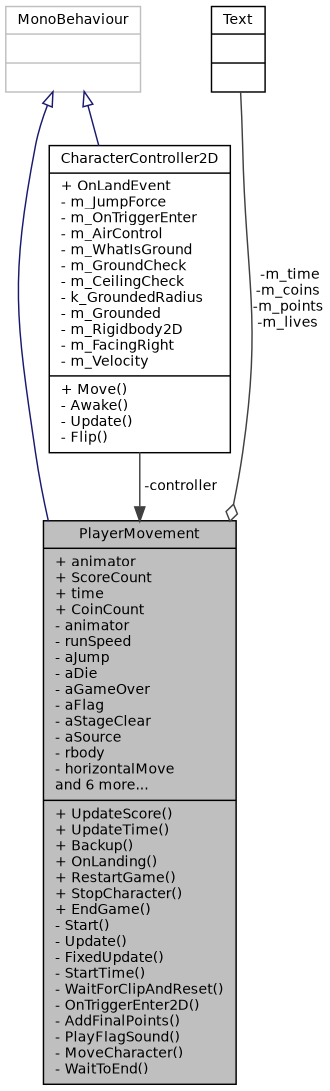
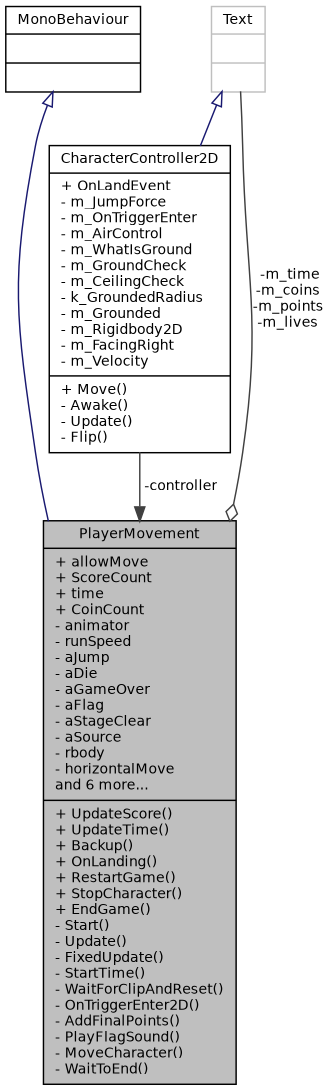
node "MonoBehaviour": color grey75 -> black
node "Text": color black -> grey75
edge "CharacterController2D" -> "MonoBehaviour": now "CharacterController2D" -> "Text"
node "PlayerMovement": text "+ animator" -> "+ allowMove"
